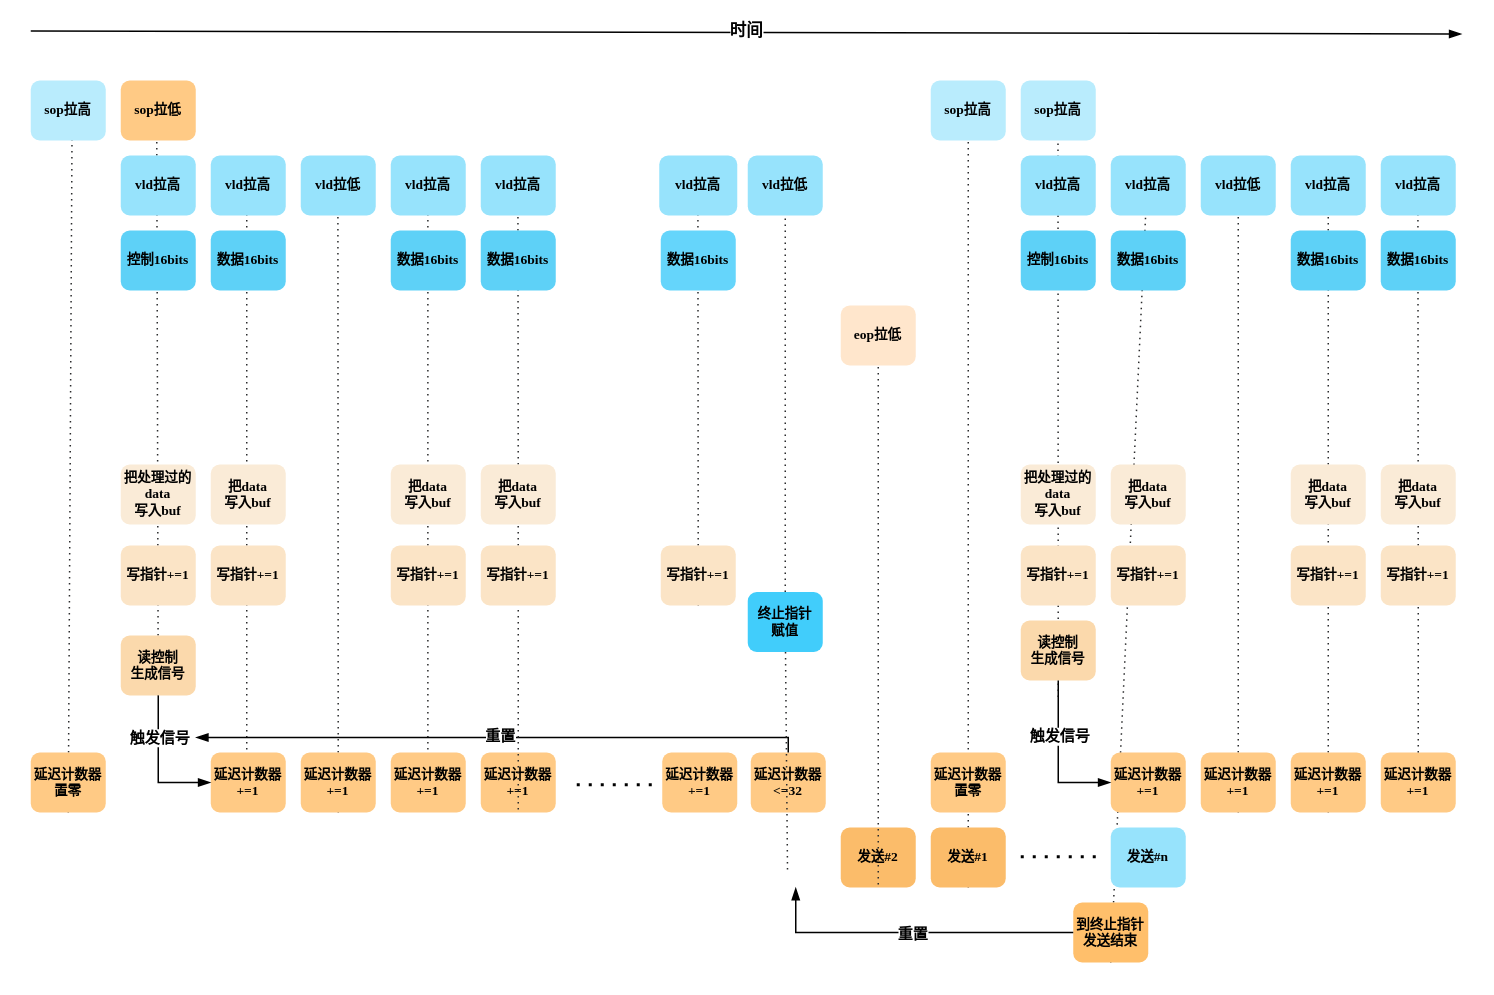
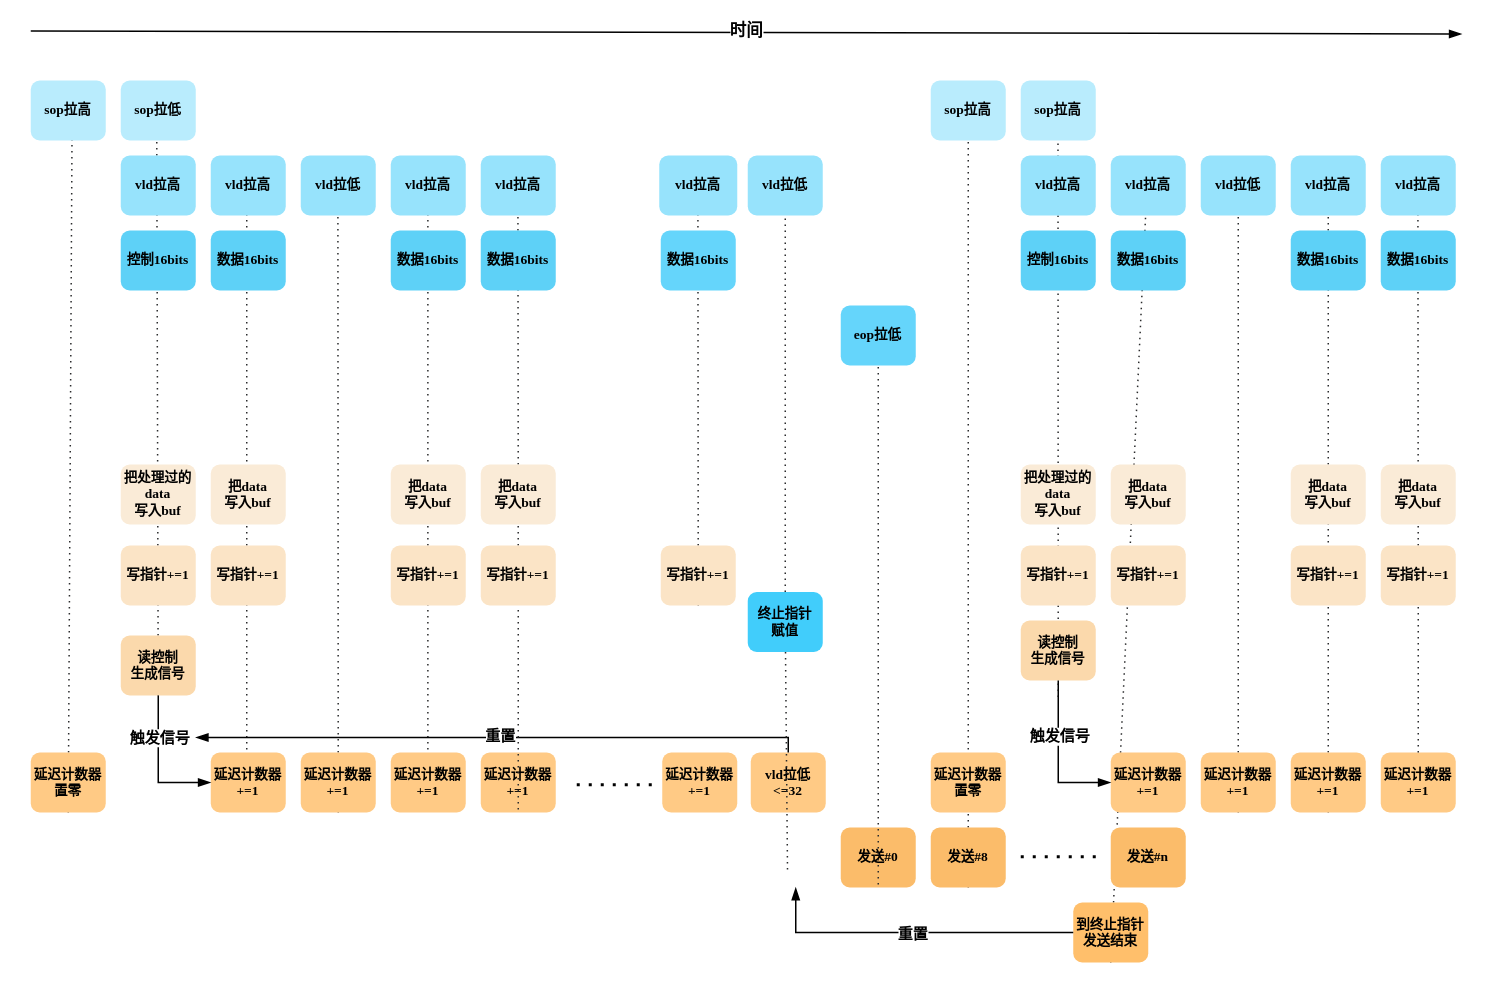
node "sop拉低": fillcolor #ffca85 -> #b9ecfd
node "eop拉低": fillcolor #ffe6cc -> #65d5fb
node "延迟计数器<=32": label "延迟计数器<=32" -> "vld拉低<=32"
node "发送#2": label "发送#2" -> "发送#0"
node "发送#1": label "发送#1" -> "发送#8"
node "发送#n": fillcolor #97e3fc -> #fbbc6a
